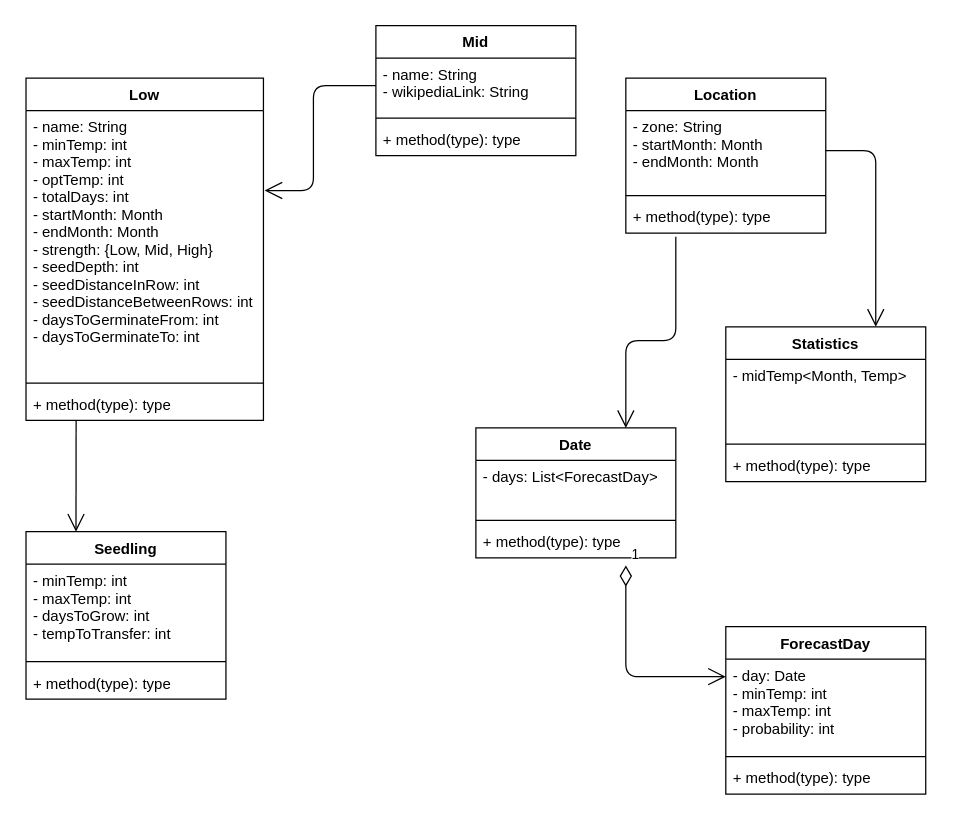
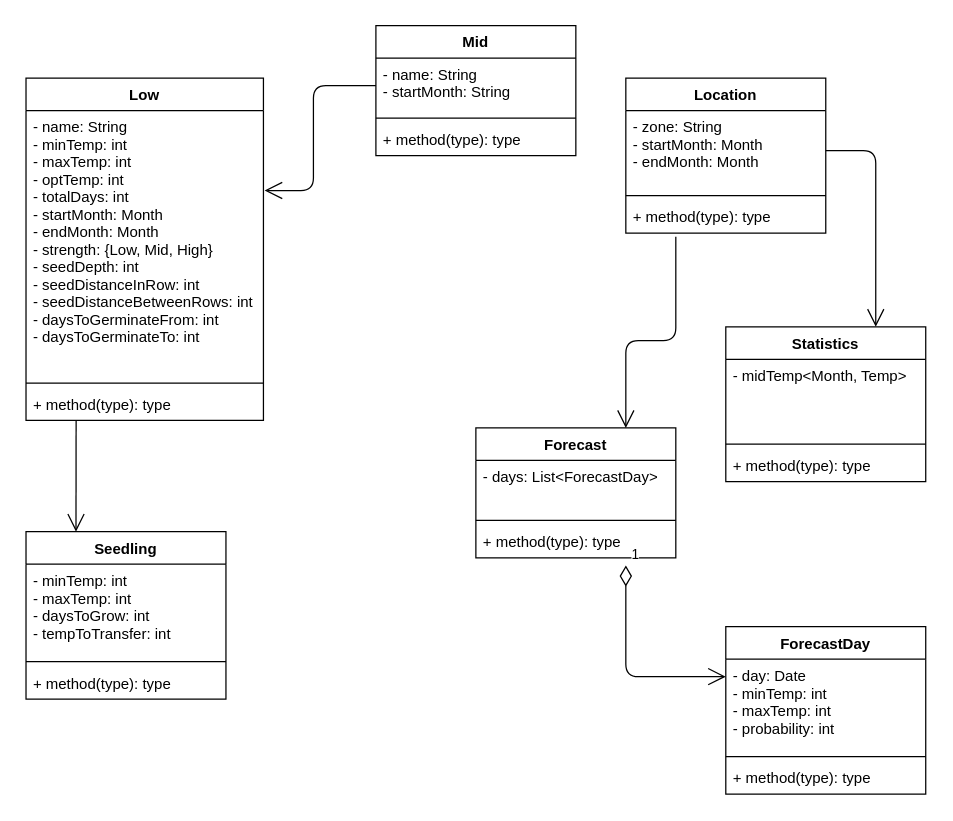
node "- name: String - wikipediaLink: String": label "- name: String - wikipediaLink: String" -> "- name: String - startMonth: String"
node "Date": label "Date" -> "Forecast"
